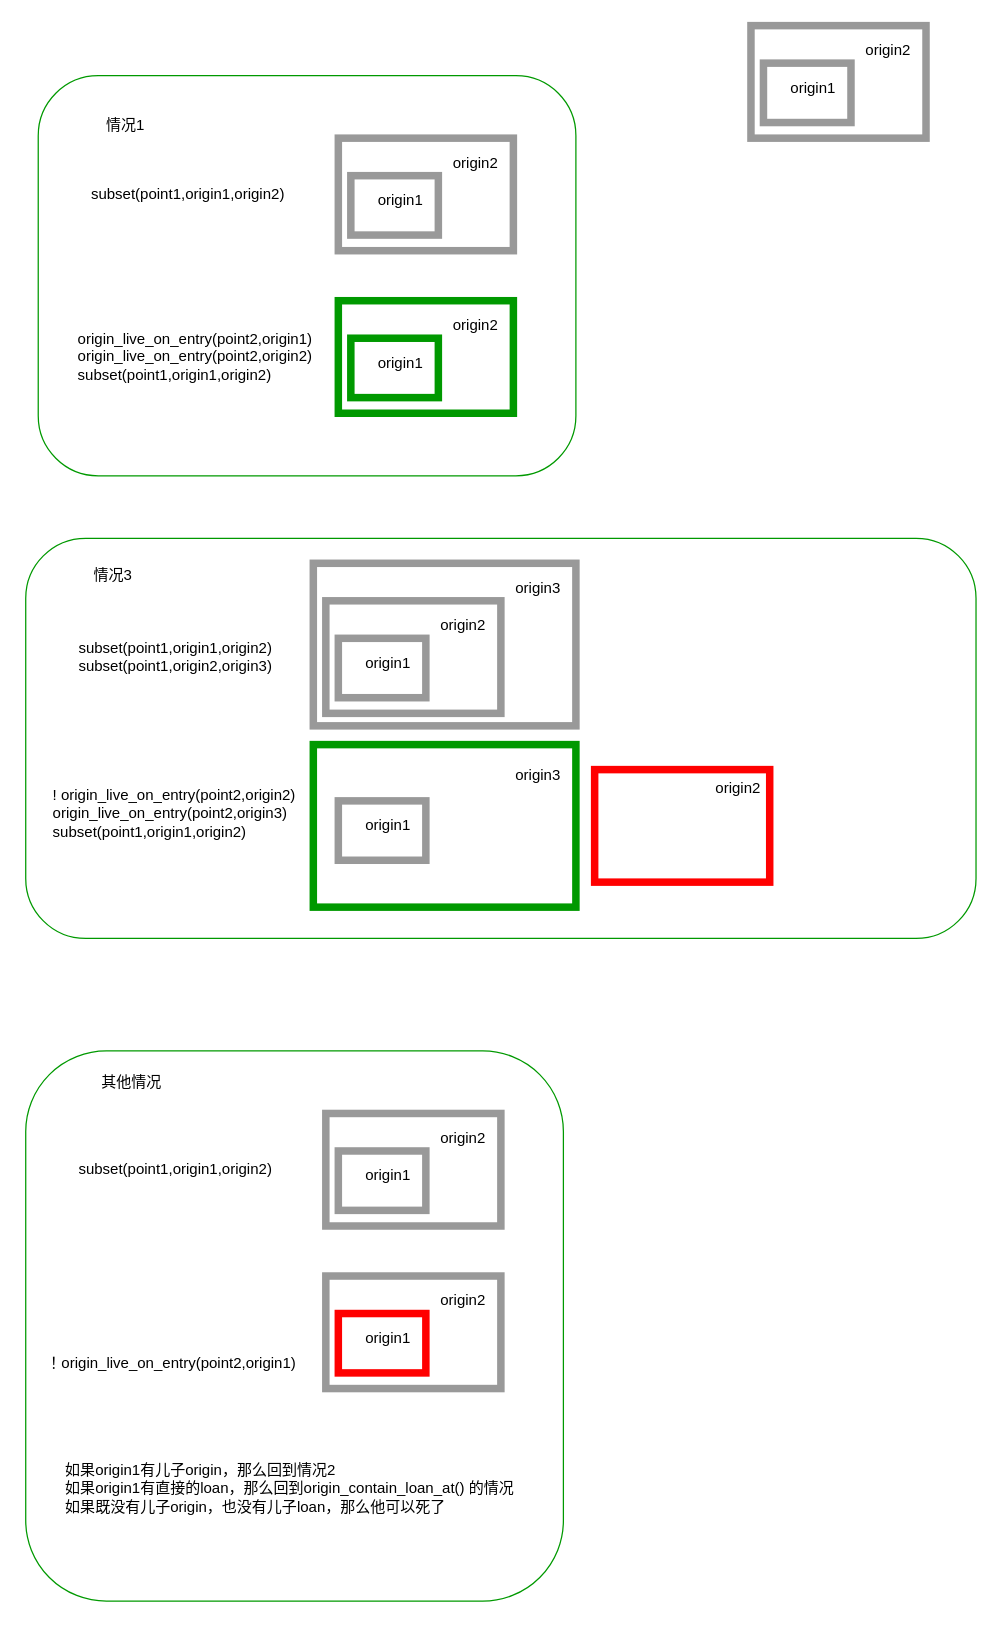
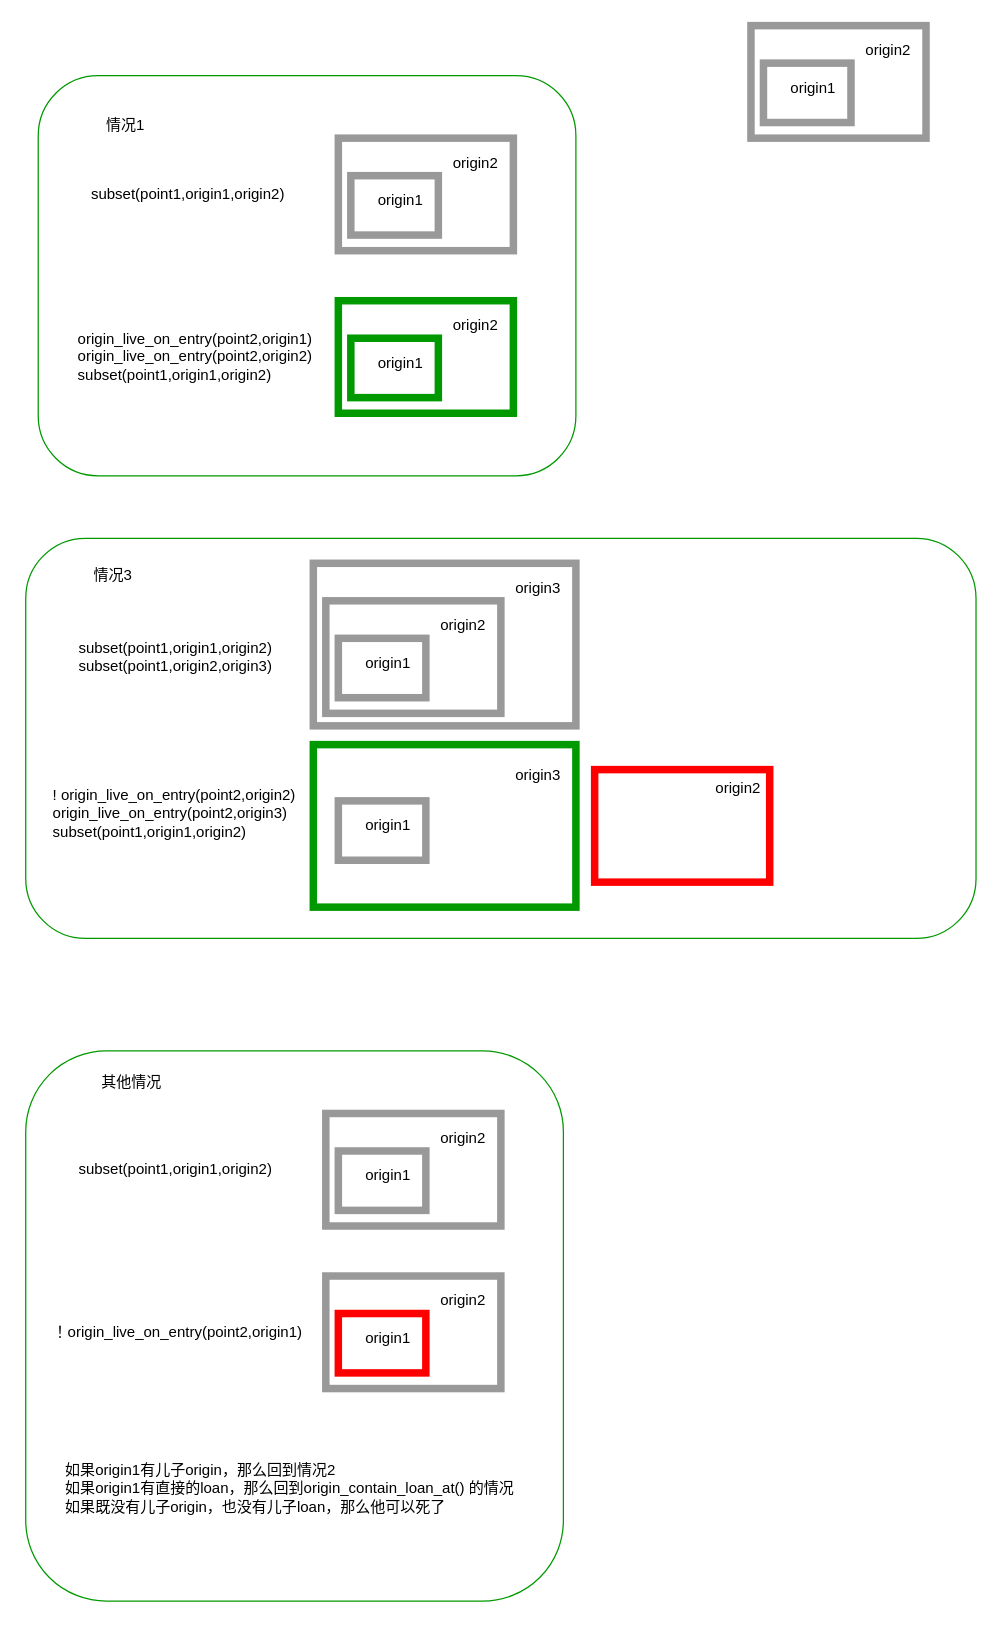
node "！origin_live_on_entry(point2,origin1)": moved (176, 1363) -> (182, 1332)
